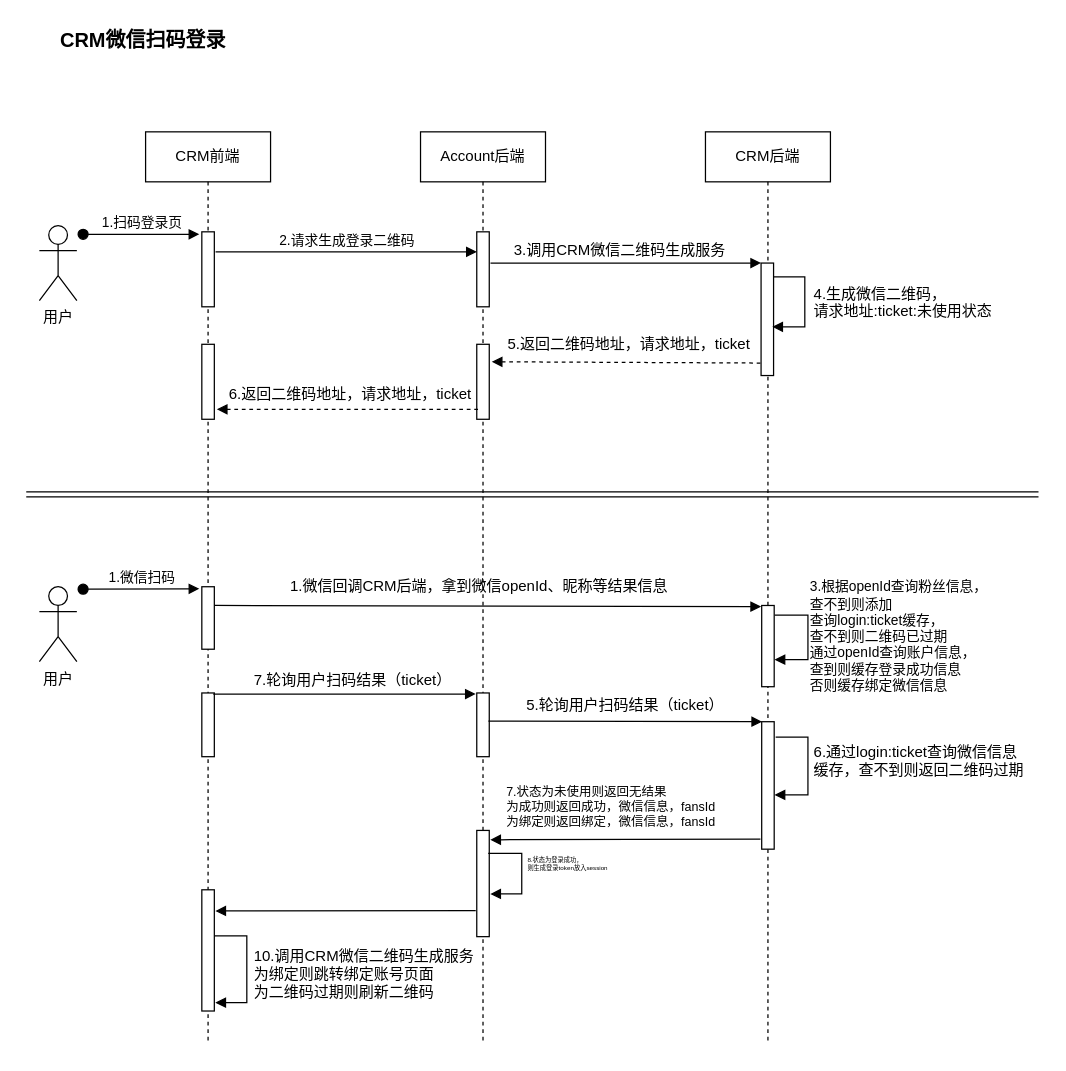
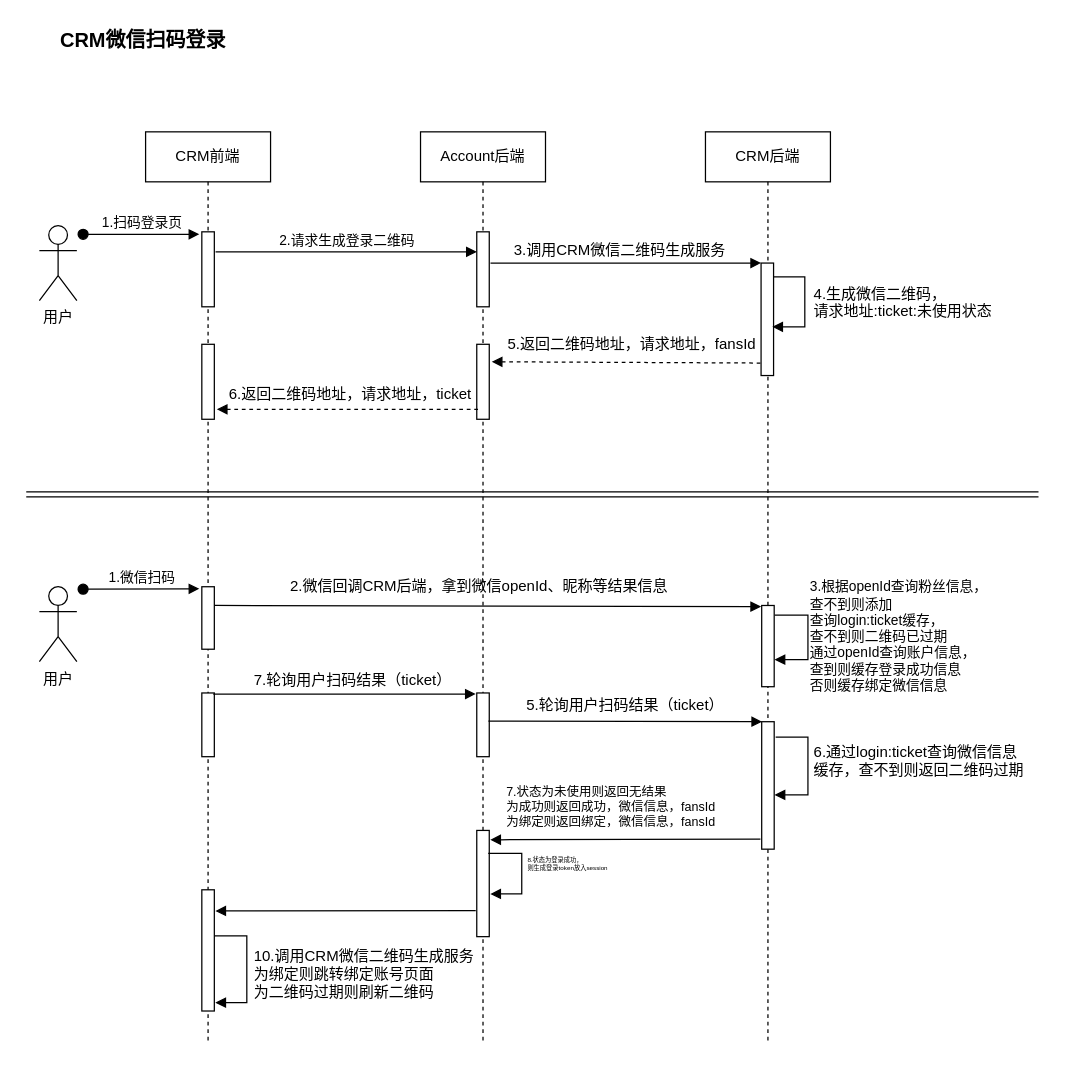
node "5.返回二维码地址，请求地址，ticket": label "5.返回二维码地址，请求地址，ticket" -> "5.返回二维码地址，请求地址，fansId"
node "1.微信回调CRM后端，拿到微信openId、昵称等结果信息": label "1.微信回调CRM后端，拿到微信openId、昵称等结果信息" -> "2.微信回调CRM后端，拿到微信openId、昵称等结果信息"
